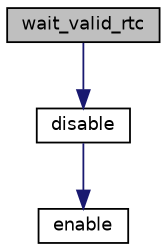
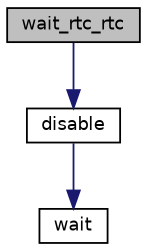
node "wait_valid_rtc": label "wait_valid_rtc" -> "wait_rtc_rtc"
node "enable": label "enable" -> "wait"
